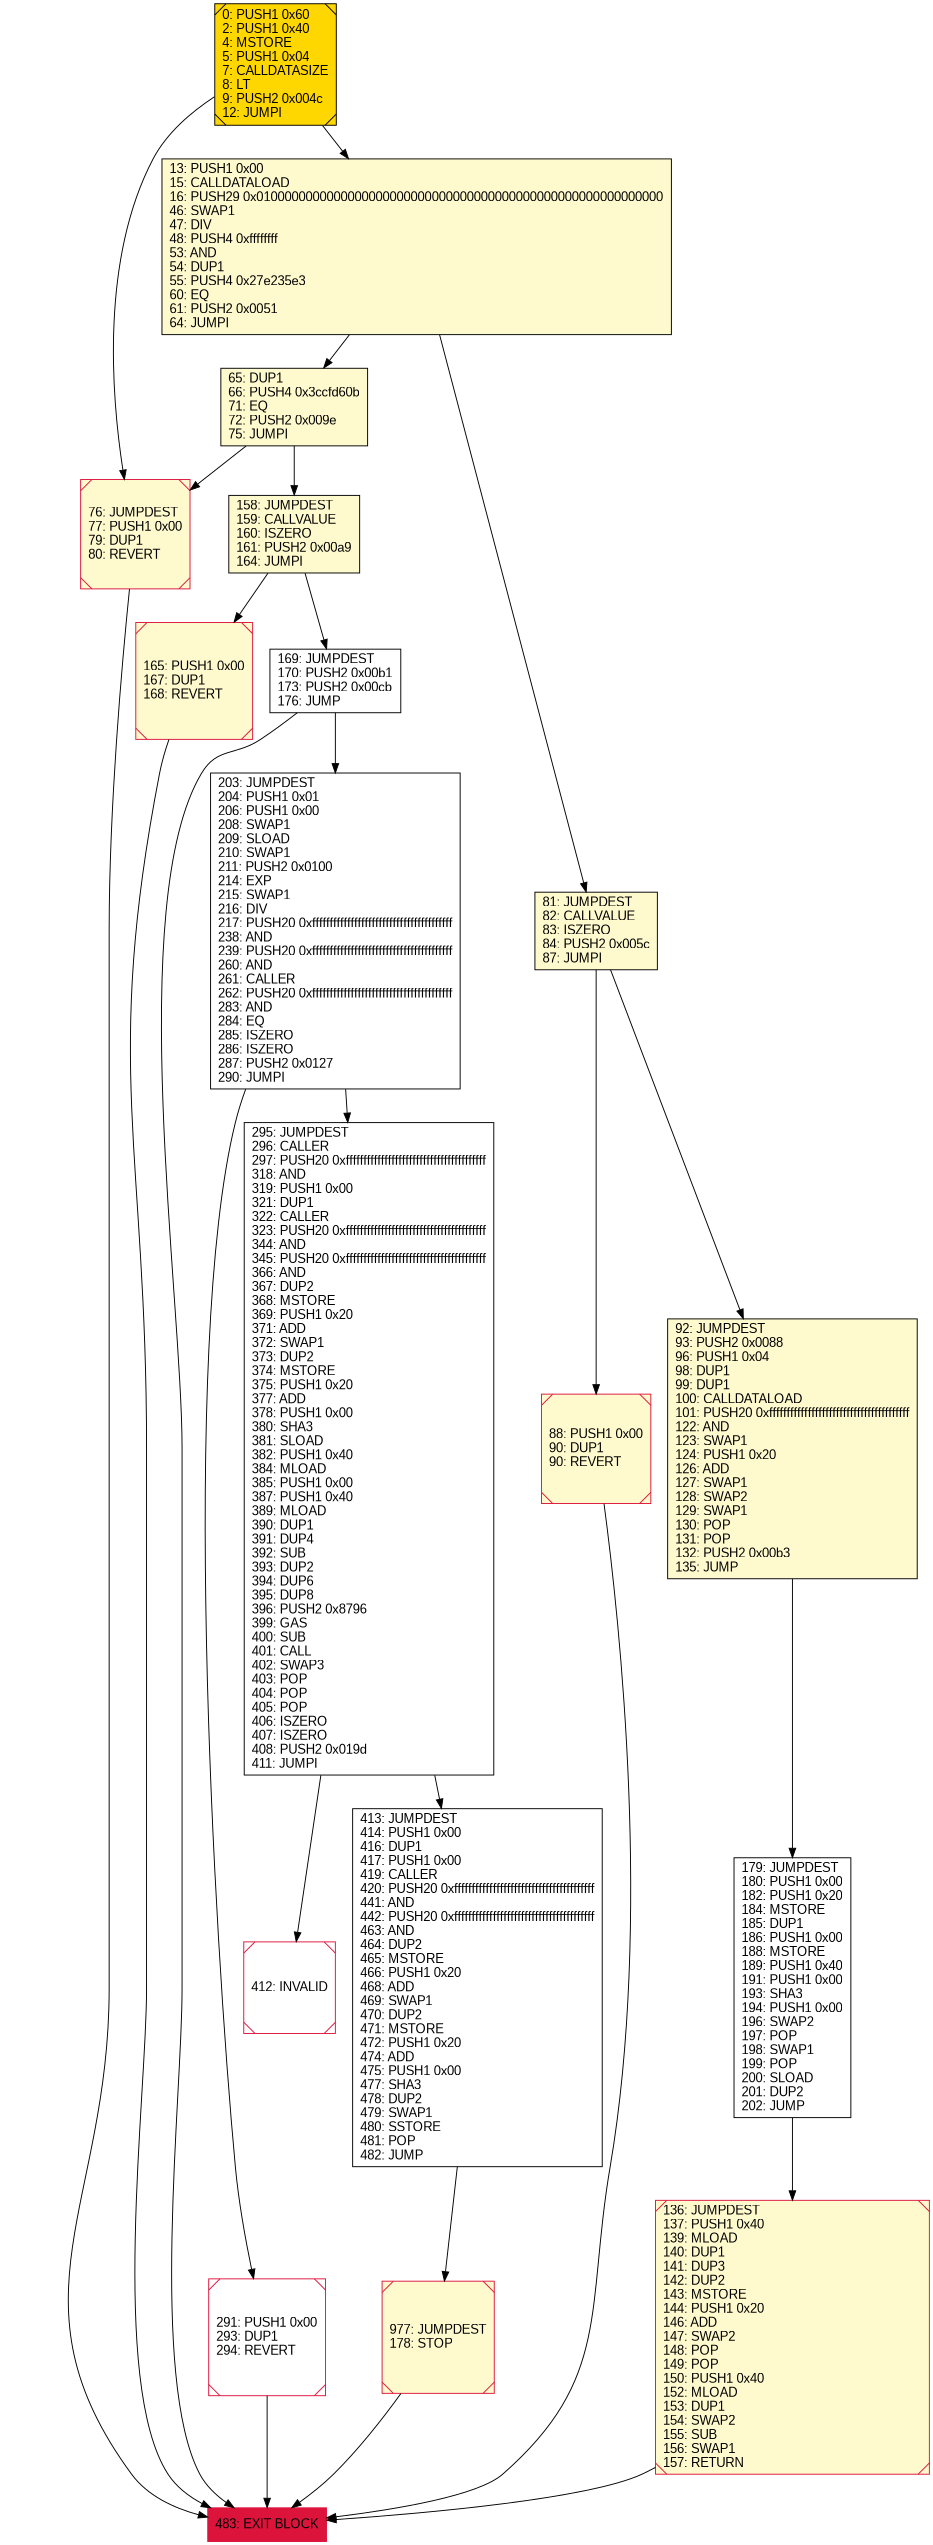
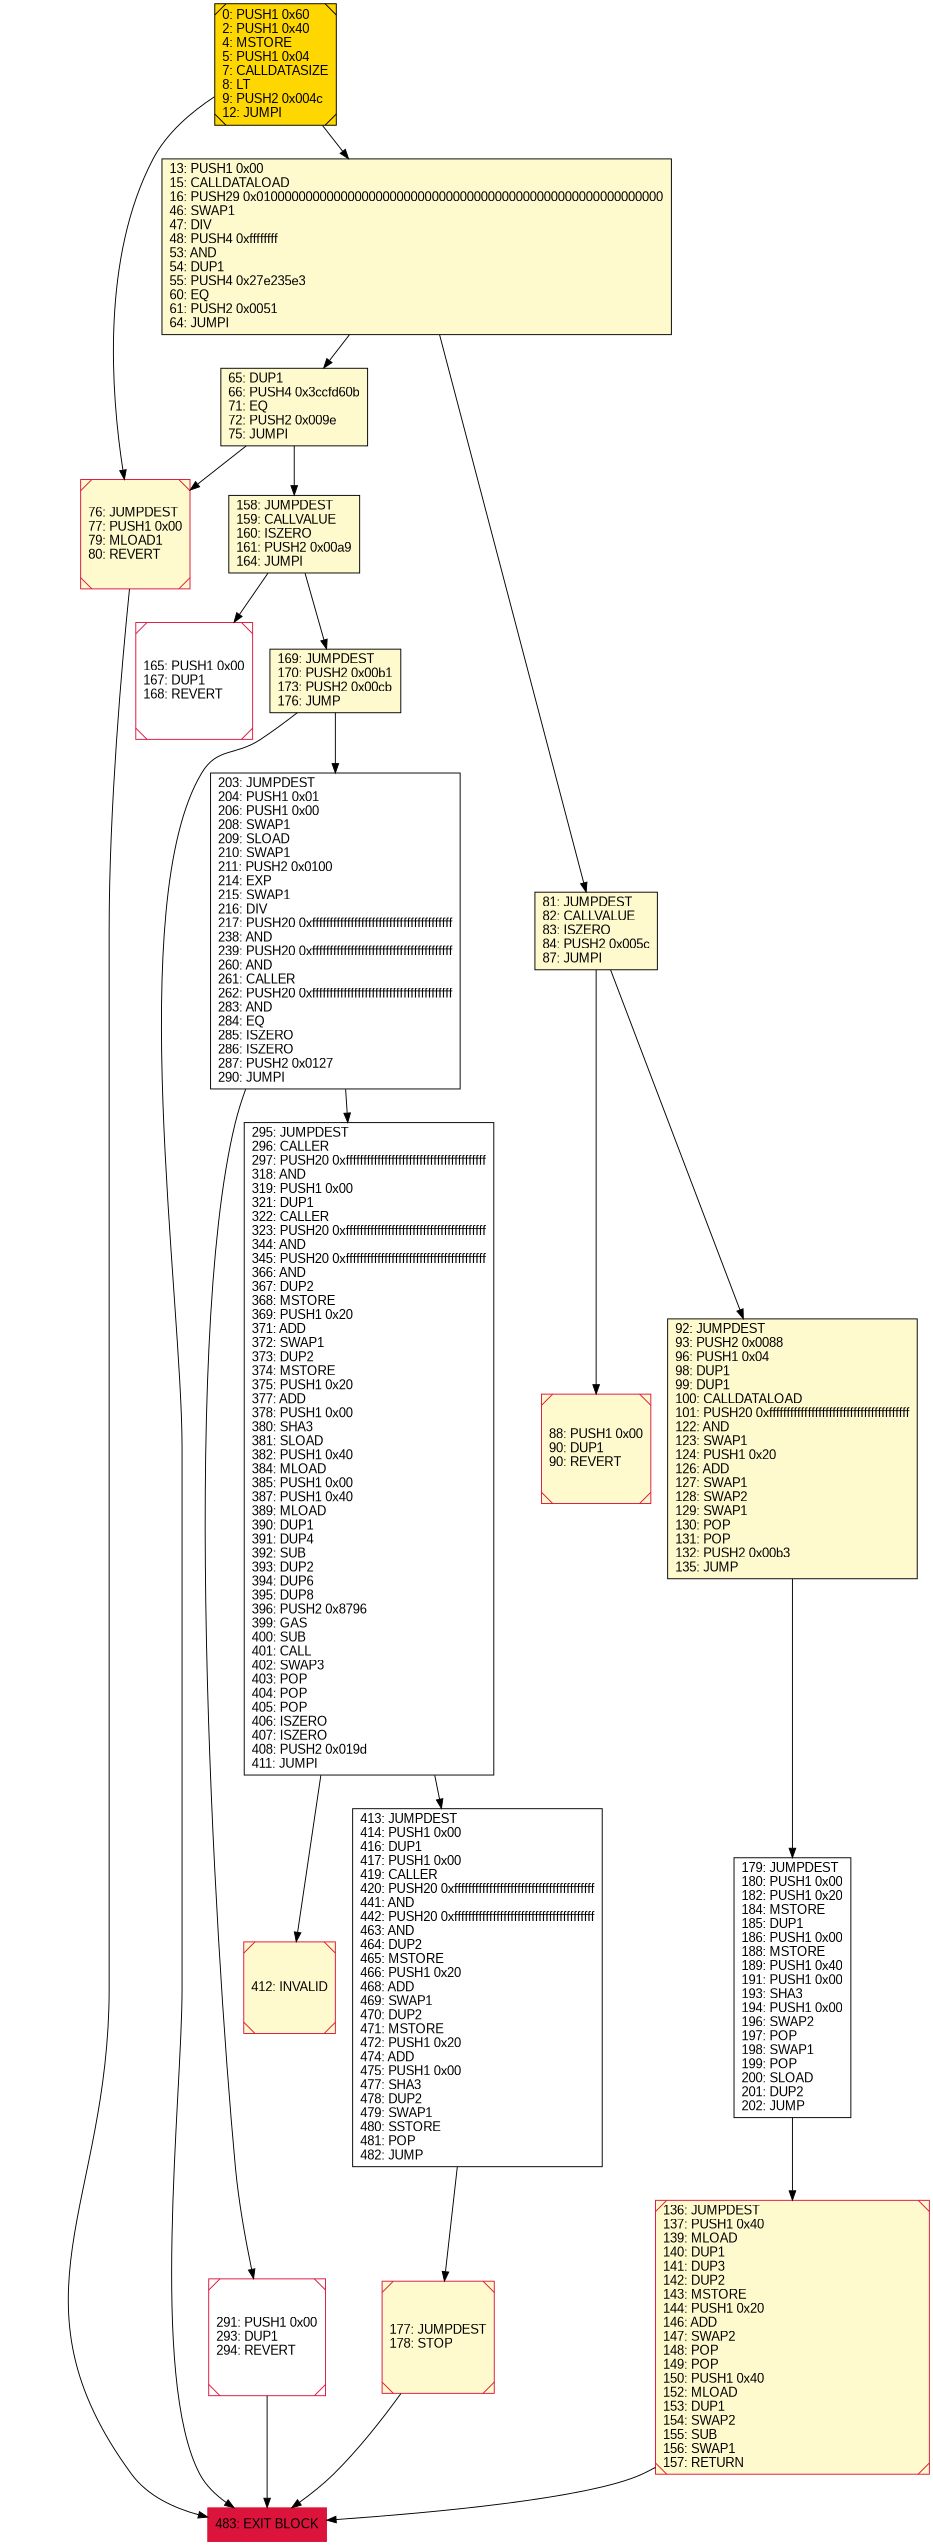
node "76: JUMPDEST 77: PUSH1 0x00 79: DUP1 80: REVERT": label "76: JUMPDEST 77: PUSH1 0x00 79: DUP1 80: REVERT" -> "76: JUMPDEST 77: PUSH1 0x00 79: MLOAD1 80: REVERT"
node "165: PUSH1 0x00 167: DUP1 168: REVERT": fillcolor lemonchiffon -> white
node "169: JUMPDEST 170: PUSH2 0x00b1 173: PUSH2 0x00cb 176: JUMP": fillcolor white -> lemonchiffon
edge "165: PUSH1 0x00 167: DUP1 168: REVERT" -> "483: EXIT BLOCK": removed
node "412: INVALID": fillcolor white -> lemonchiffon
edge "88: PUSH1 0x00 90: DUP1 90: REVERT" -> "483: EXIT BLOCK": removed
node "977: JUMPDEST 178: STOP": label "977: JUMPDEST 178: STOP" -> "177: JUMPDEST 178: STOP"
